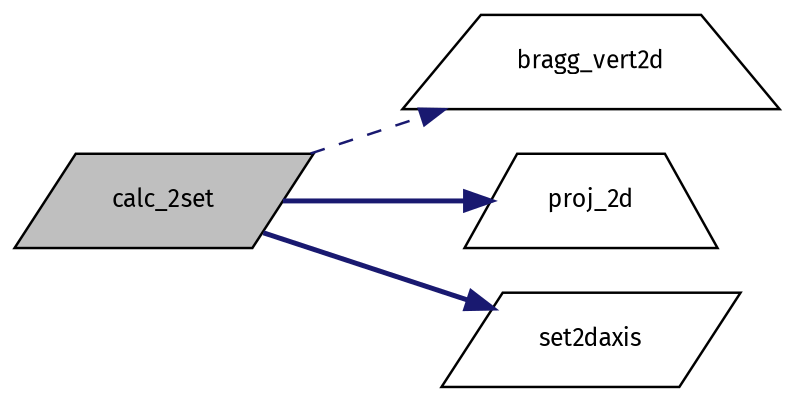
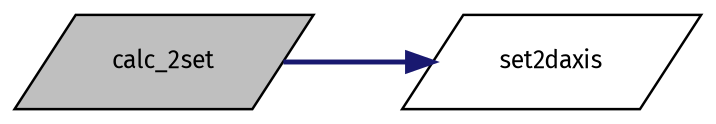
node "bragg_vert2d": removed
node "proj_2d": removed
